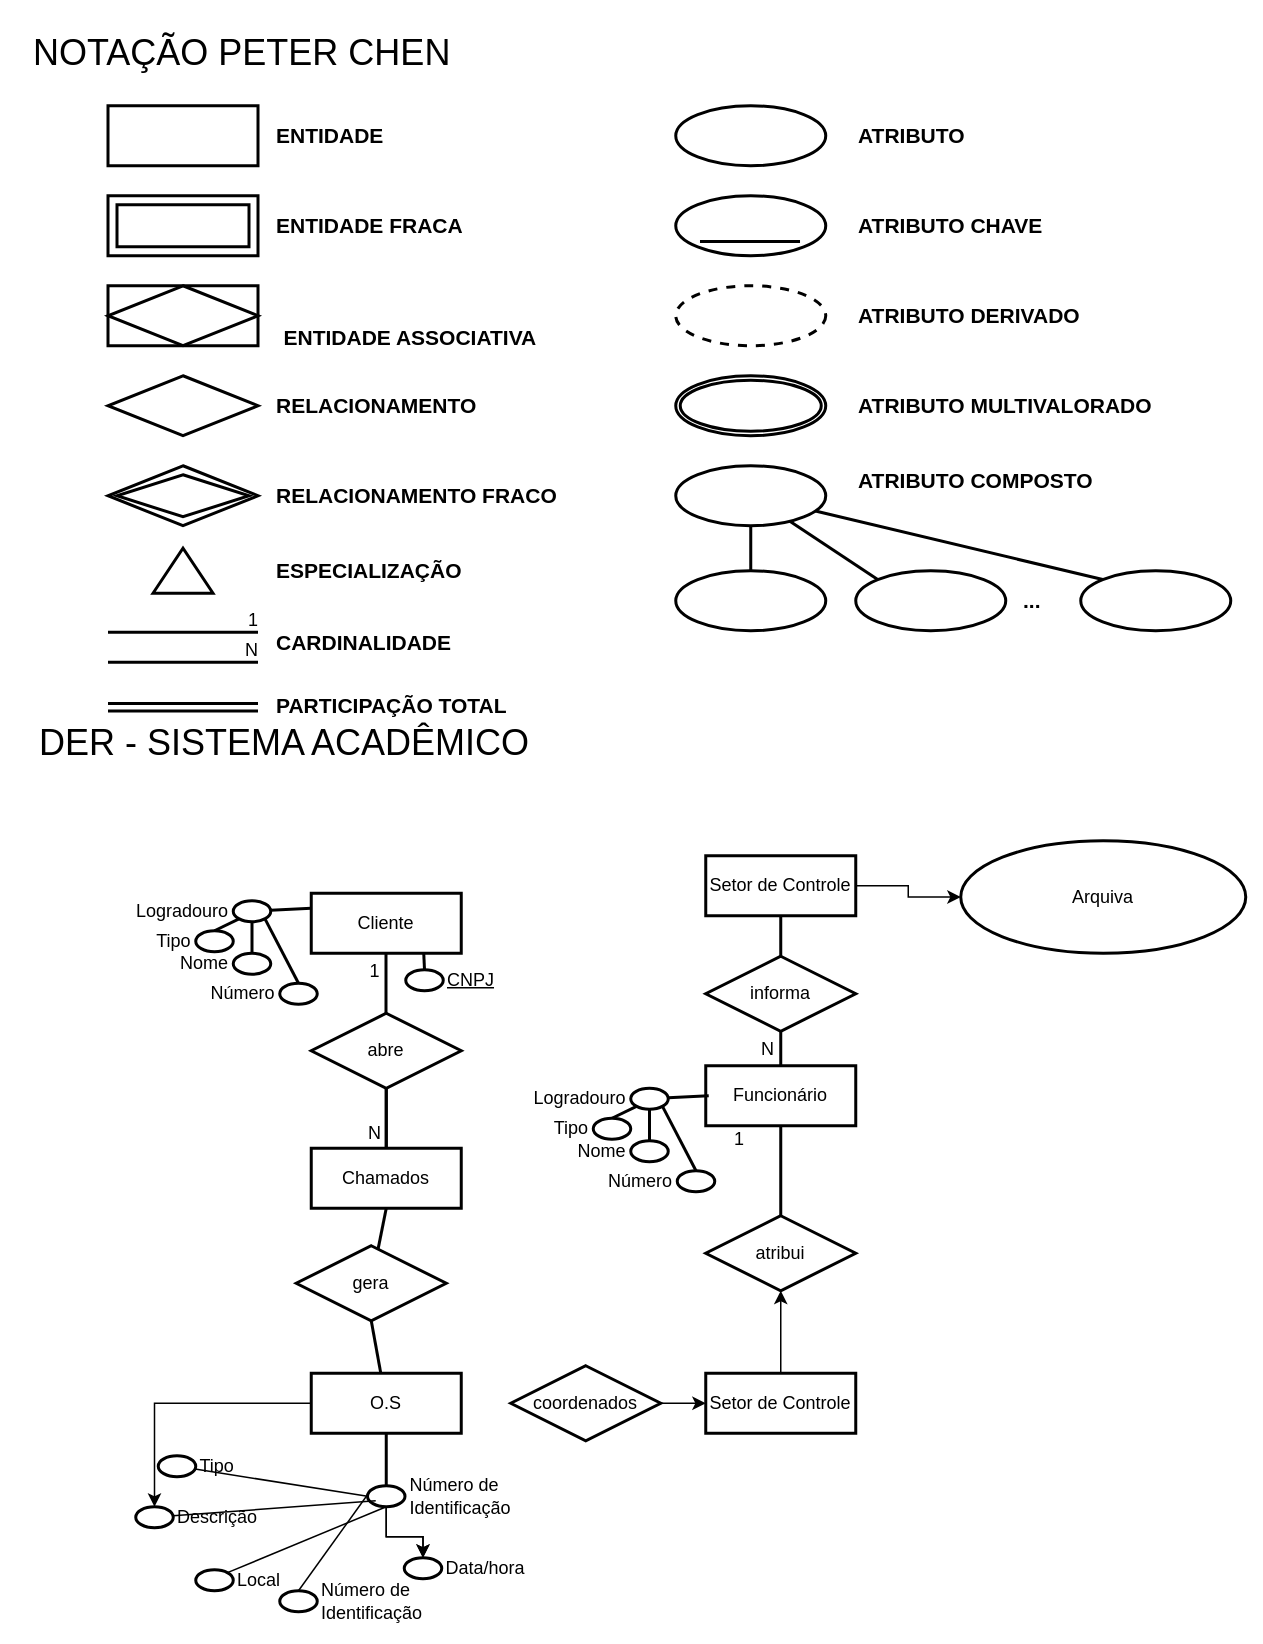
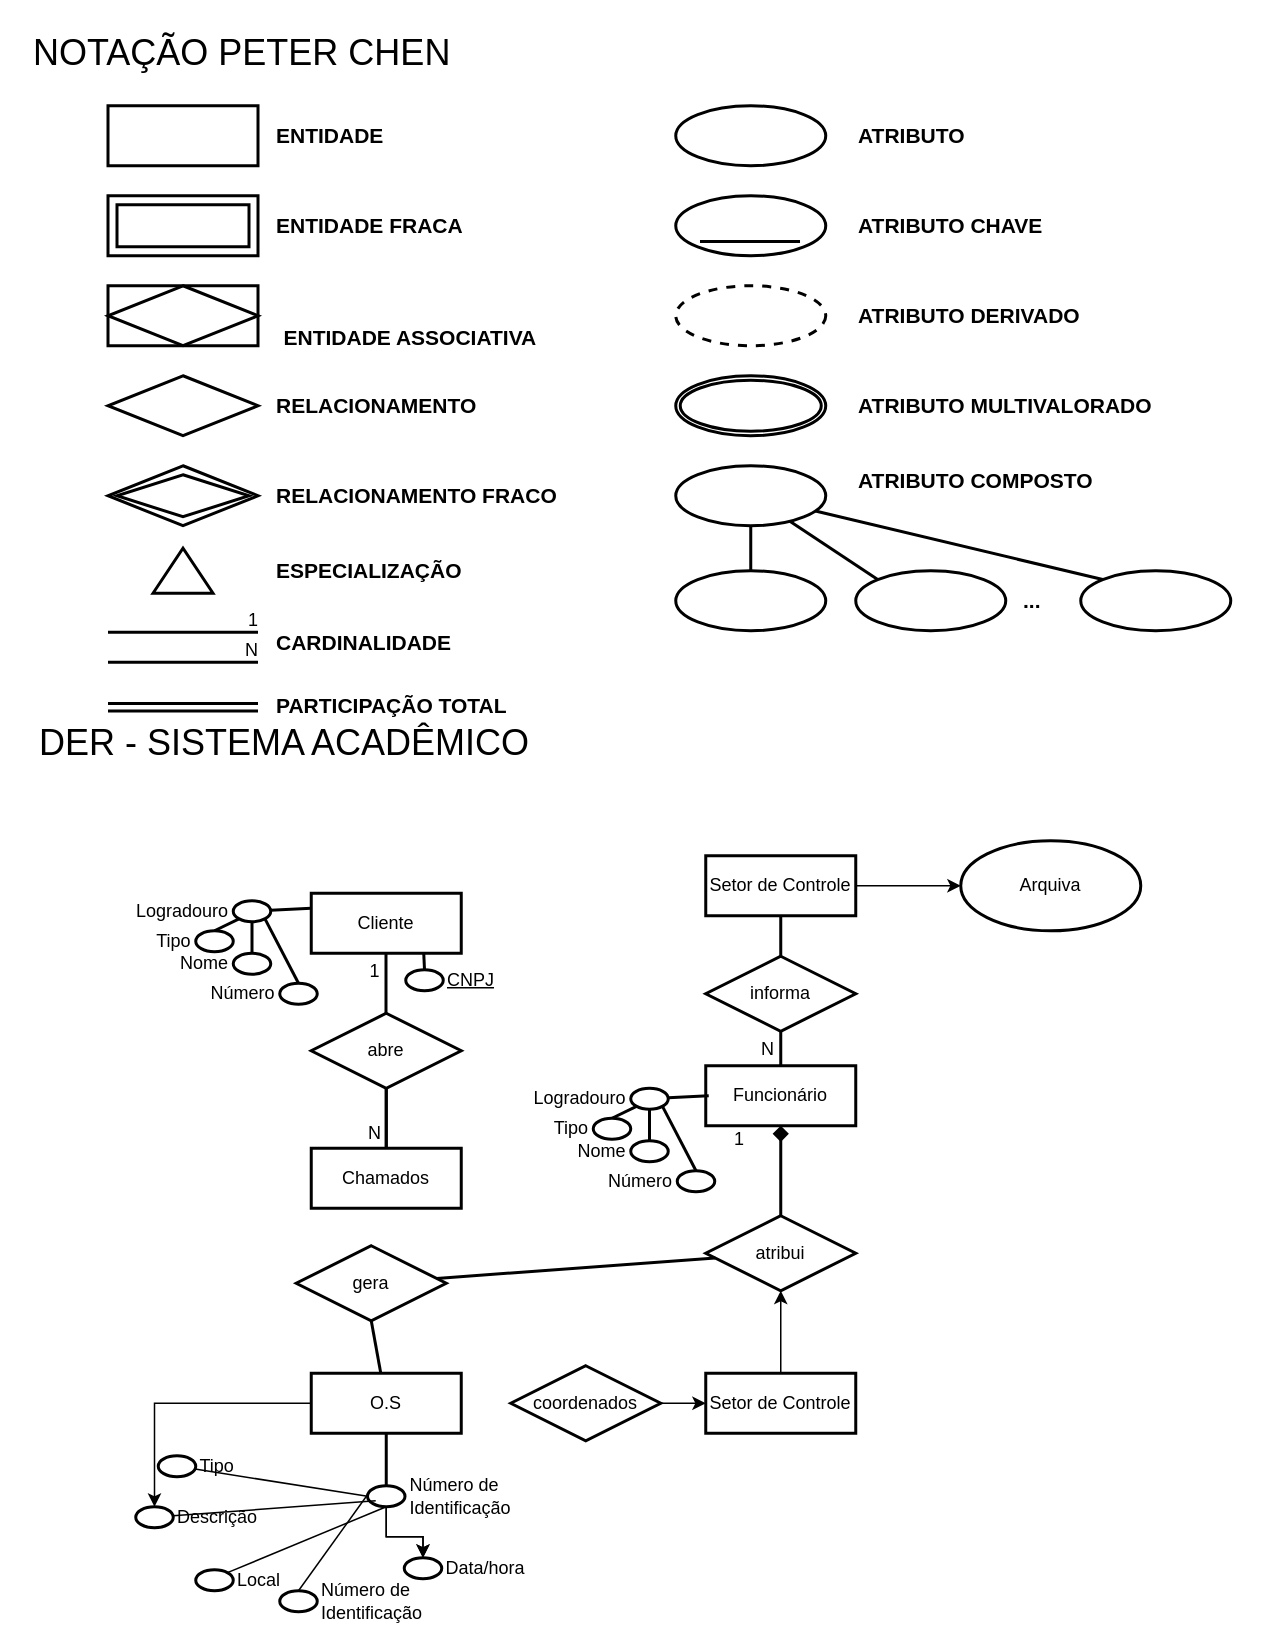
node "Arquiva": size 285x113 -> 180x90
edge "Funcionário" -- "atribui": arrowhead none -> diamond
edge "Chamados" -- "gera": now "atribui" -- "gera"
